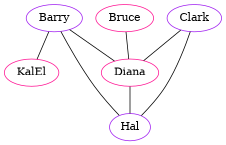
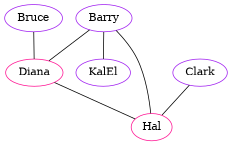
node "Bruce": color deeppink -> purple
edge "Clark" -- "Diana": removed
node "KalEl": color deeppink -> purple
node "Hal": color purple -> deeppink
